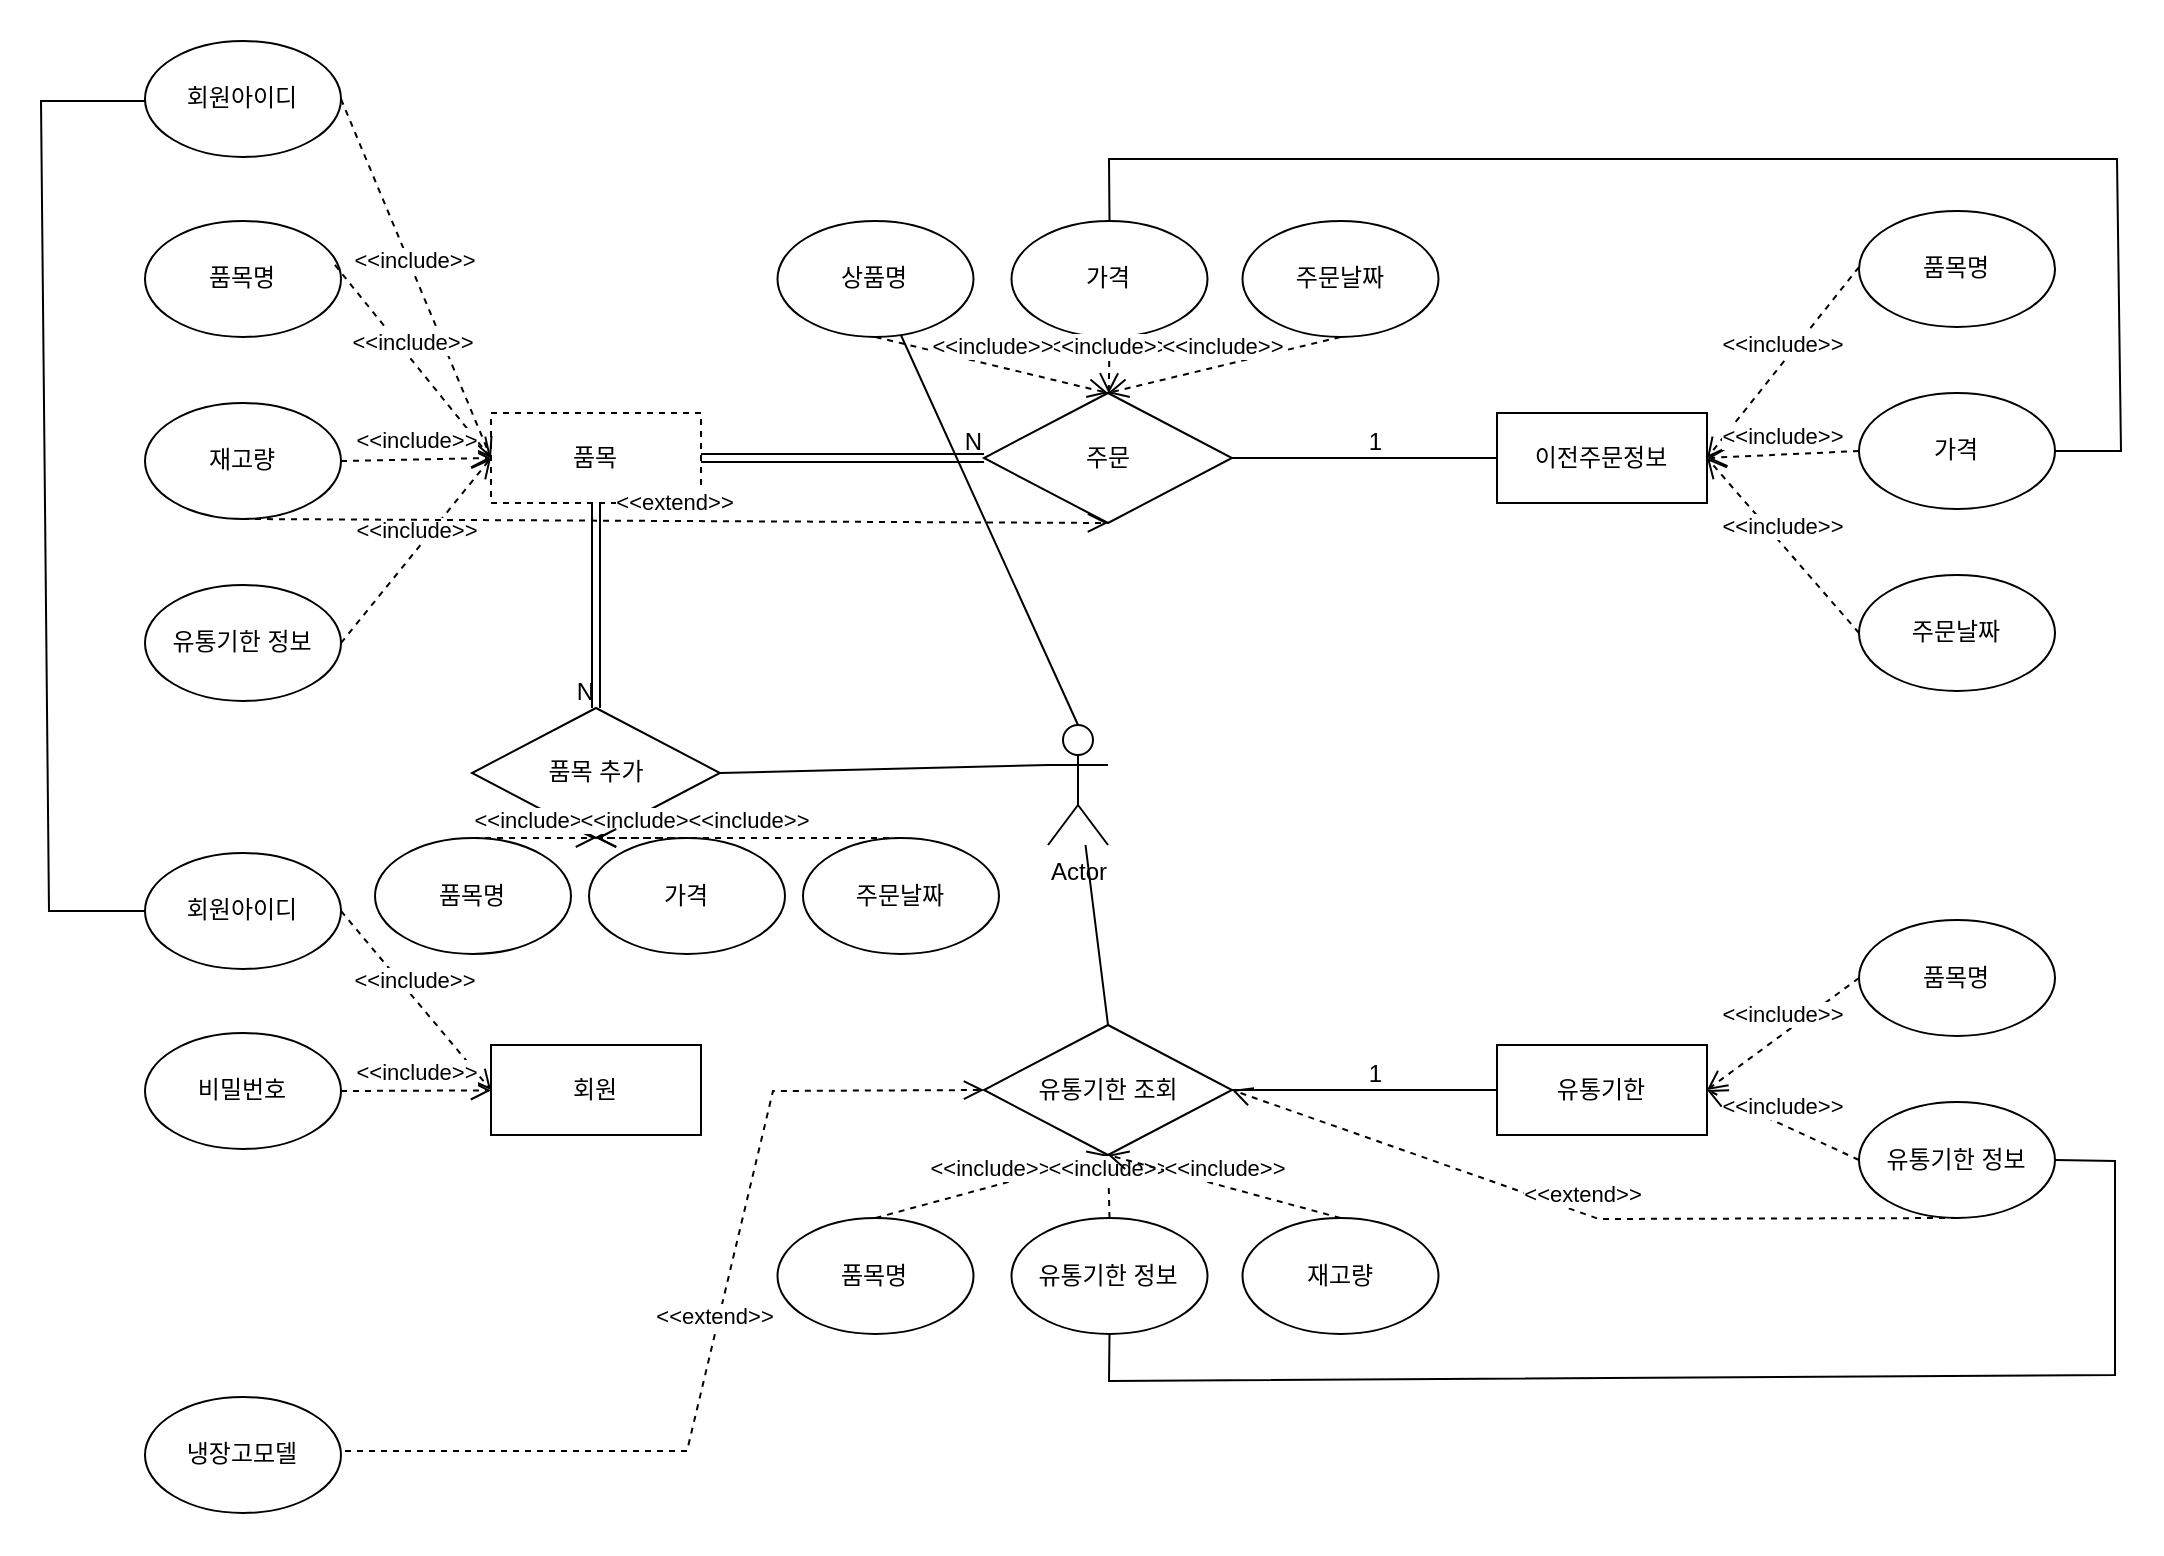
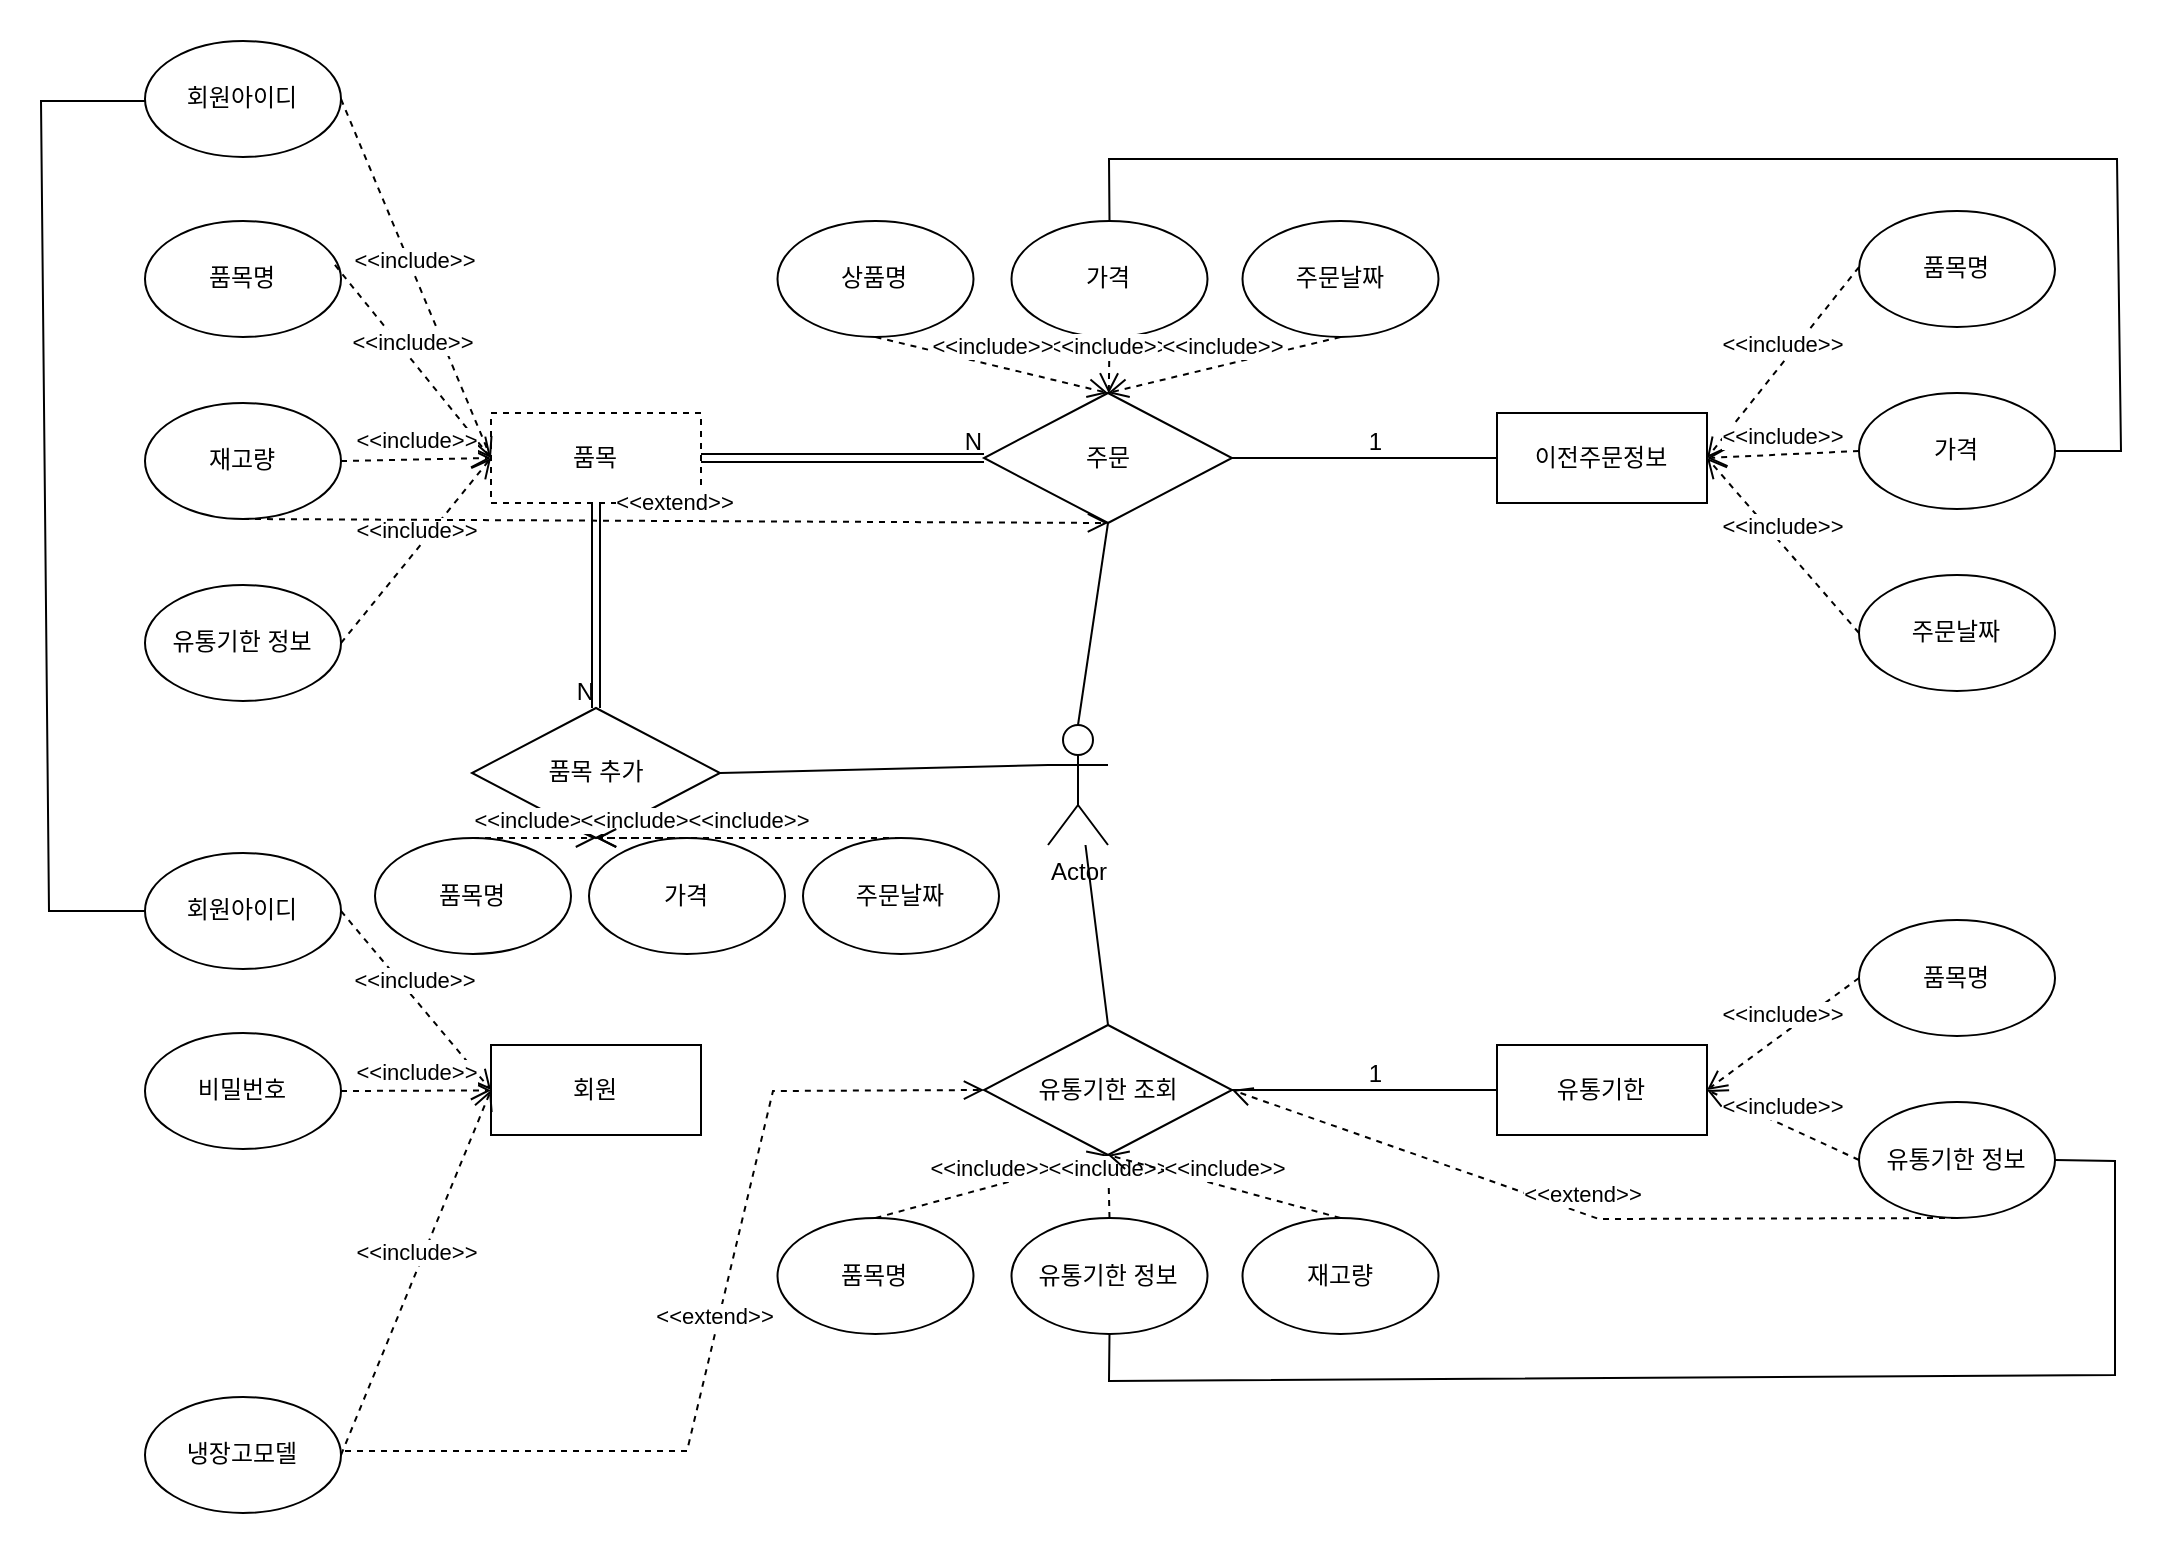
edge "상품명" -- "Actor": now "주문" -- "Actor"
edge "냉장고모델" -> "회원": added, label "<<include>>"
